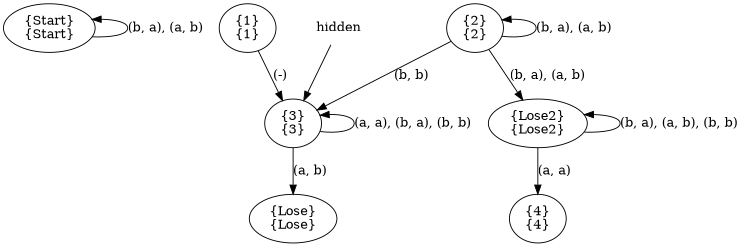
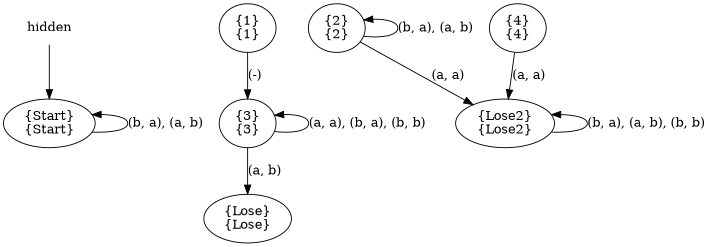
edge "hidden" -> "{3} {3}": now "hidden" -> "{Start} {Start}"
edge "{2} {2}" -> "{3} {3}": removed, label "(b, b)"
edge "{2} {2}" -> "{Lose2} {Lose2}": label "(b, a), (a, b)" -> "(a, a)"
edge "{Lose2} {Lose2}" -> "{4} {4}": reversed
